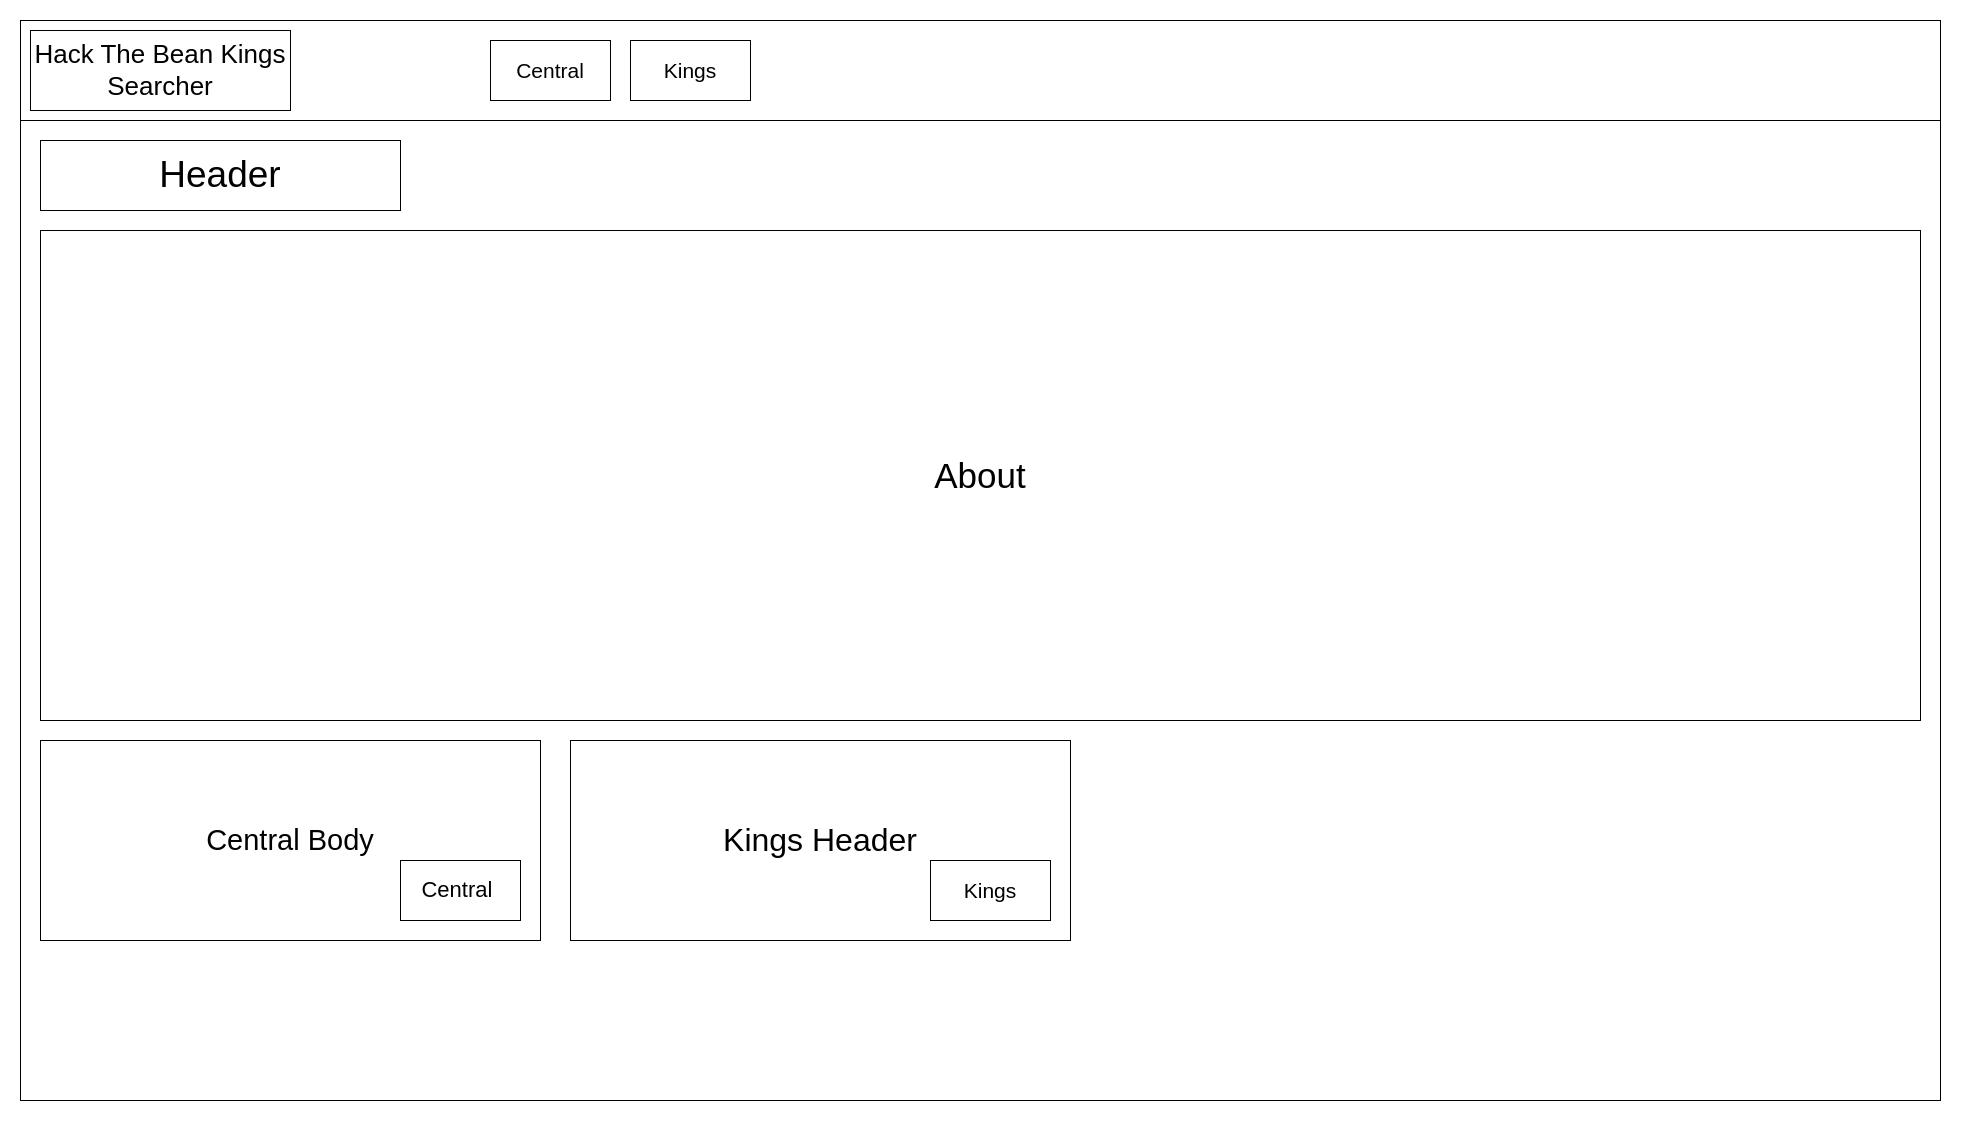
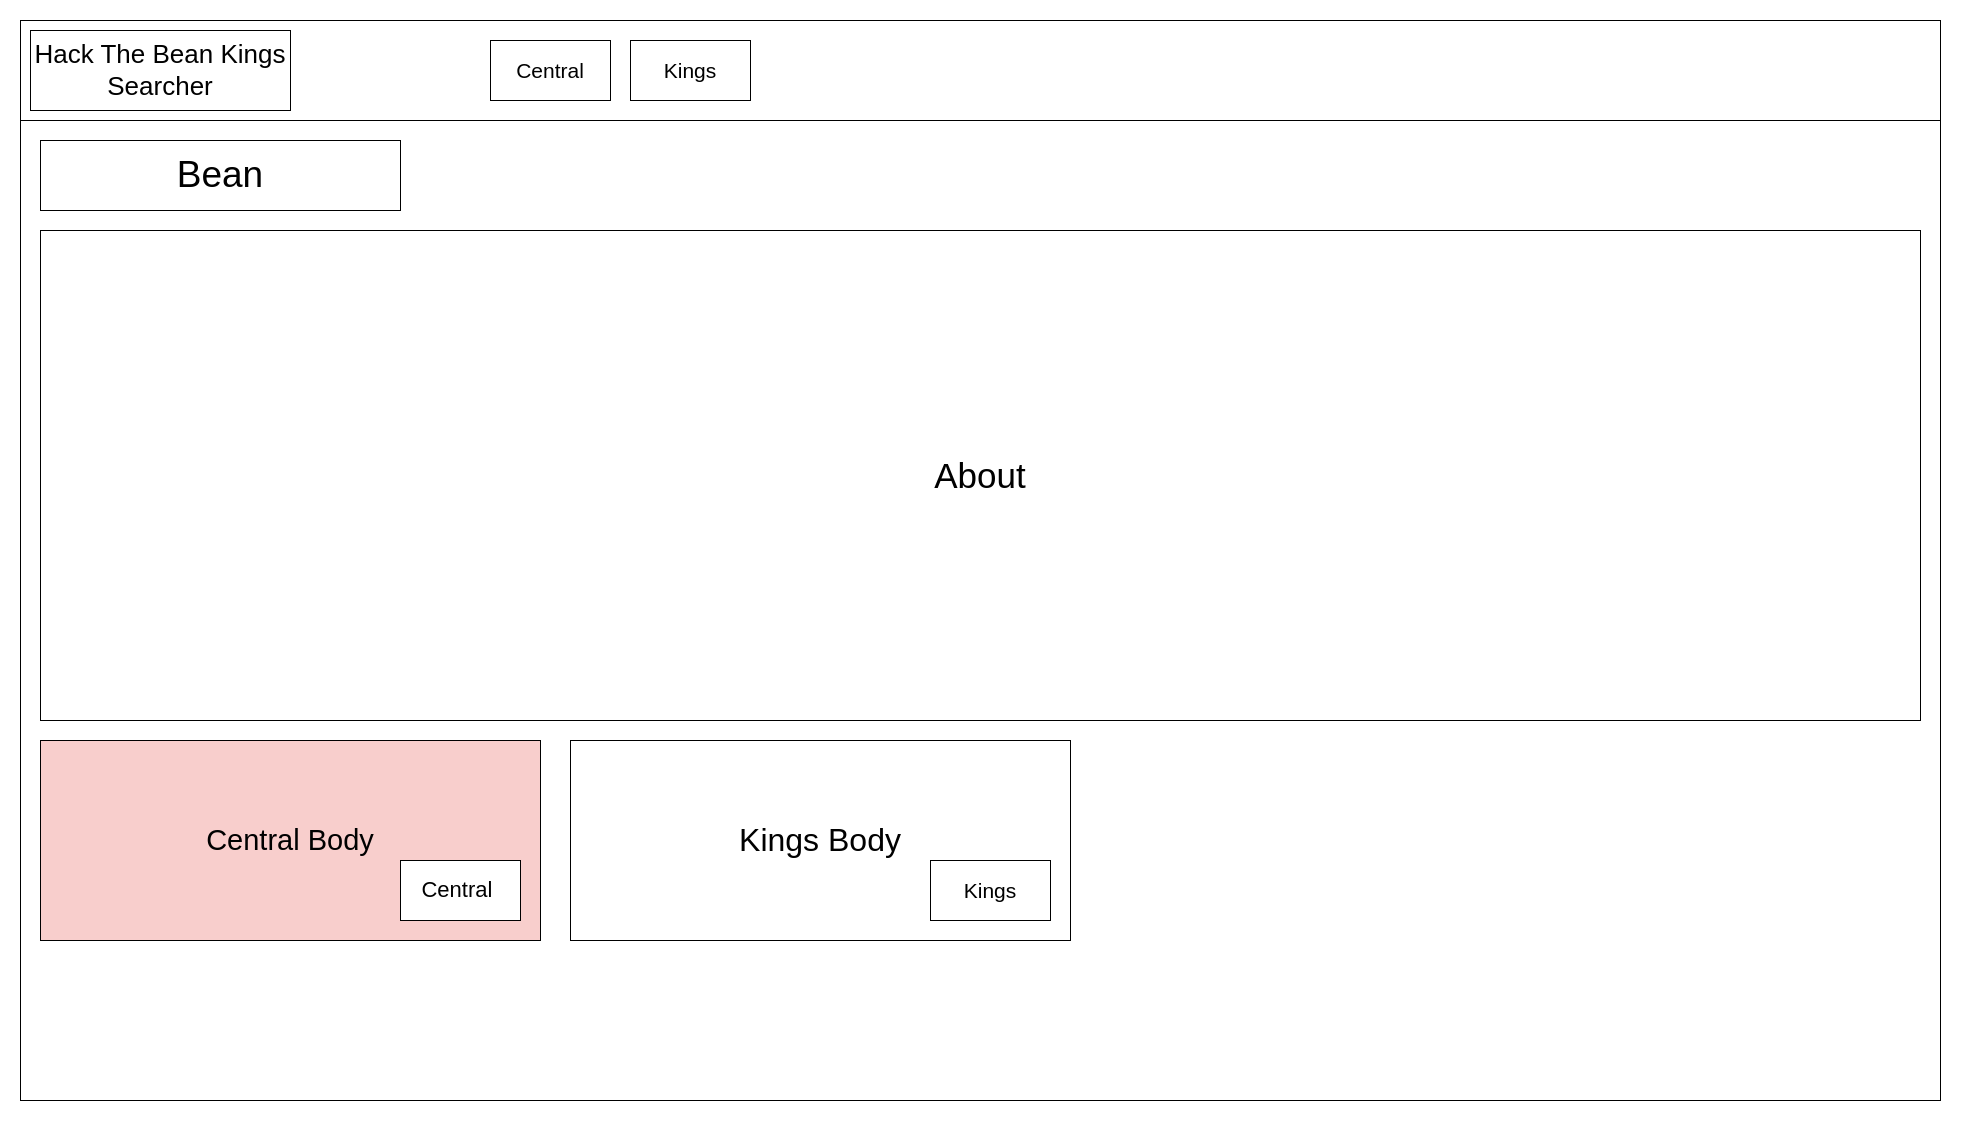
node "Header": label "Header" -> "Bean"
node "Central Body": fillcolor #ffffff -> #f8cecc
node "Kings Header": label "Kings Header" -> "Kings Body"
